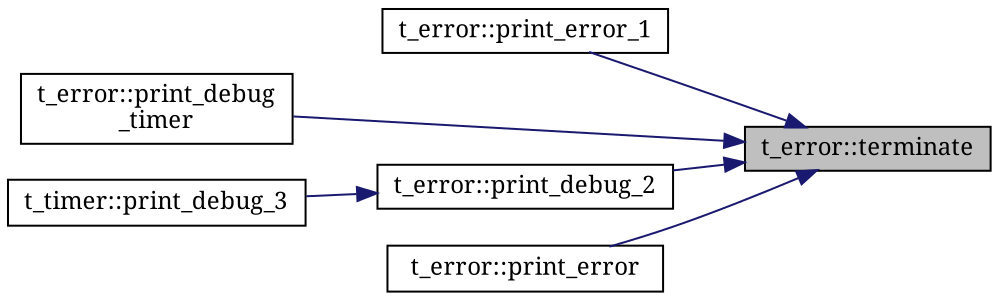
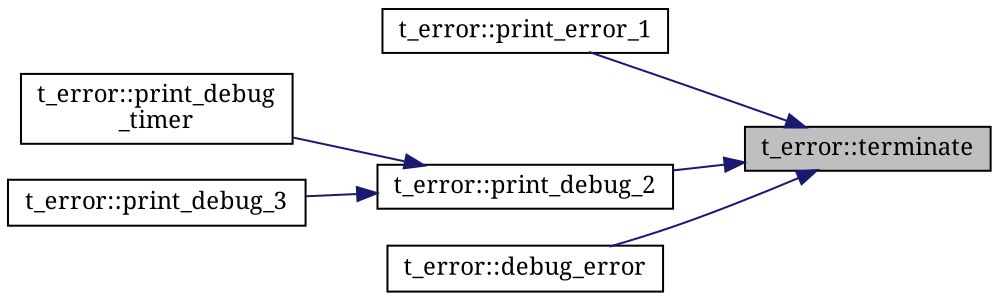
edge "t_error::print_debug _timer" -> "t_error::terminate": now "t_error::print_debug _timer" -> "t_error::print_debug_2"
node "t_timer::print_debug_3": label "t_timer::print_debug_3" -> "t_error::print_debug_3"
node "t_error::print_error": label "t_error::print_error" -> "t_error::debug_error"
